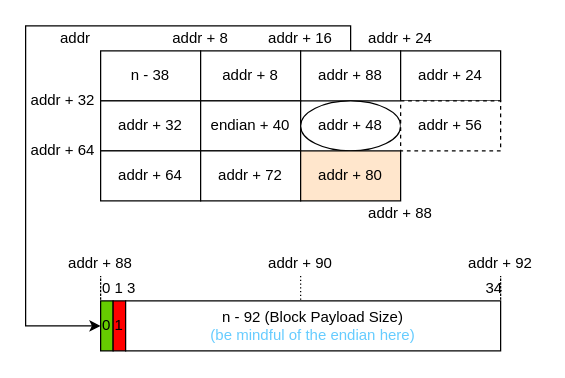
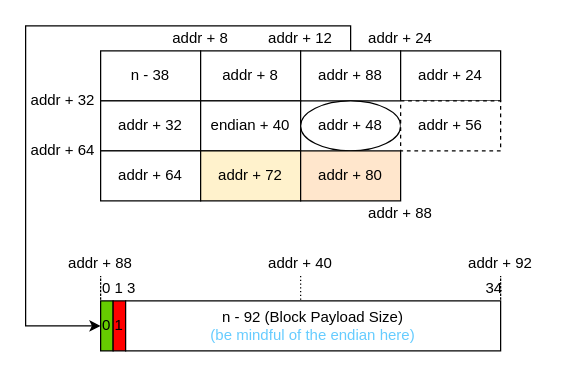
node "addr": removed
node "addr + 16": label "addr + 16" -> "addr + 12"
node "addr + 72": fillcolor #ffffff -> #fff2cc
node "addr + 90": label "addr + 90" -> "addr + 40"
